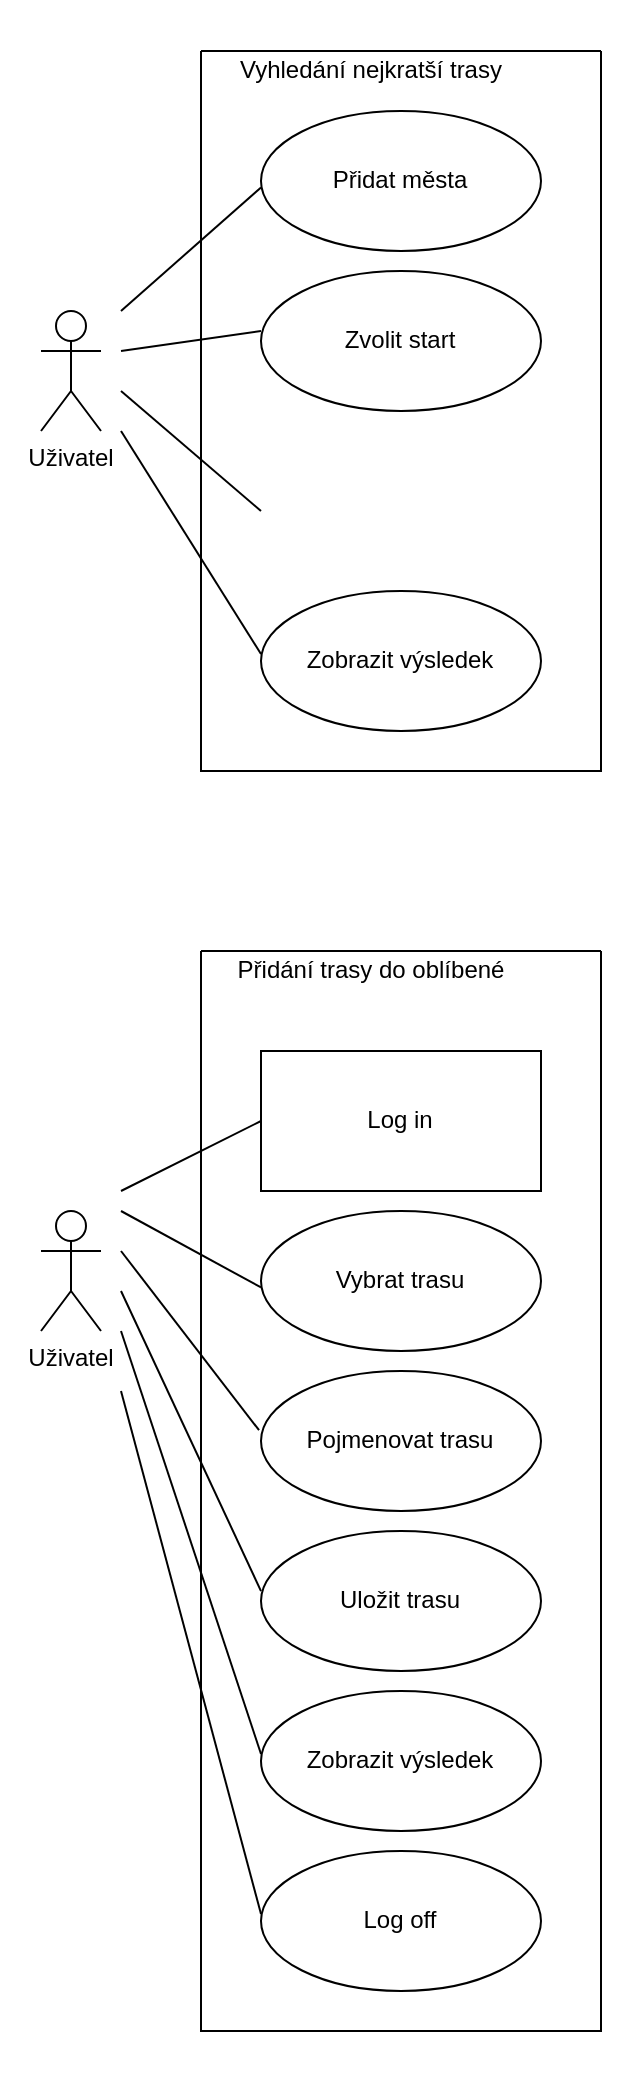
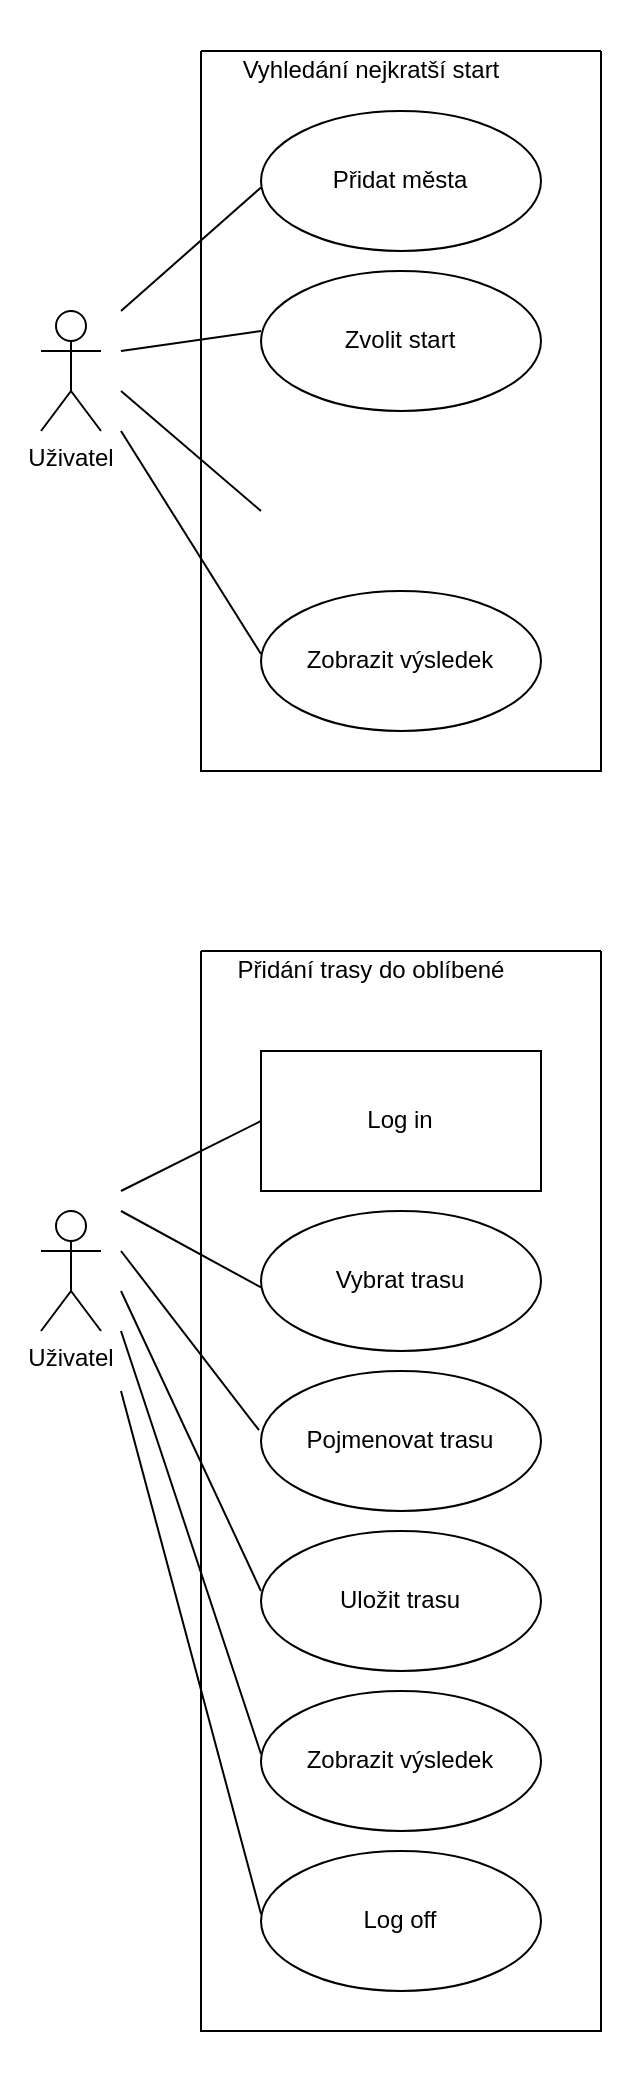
node "Vyhledání nejkratší trasy": label "Vyhledání nejkratší trasy" -> "Vyhledání nejkratší start"
